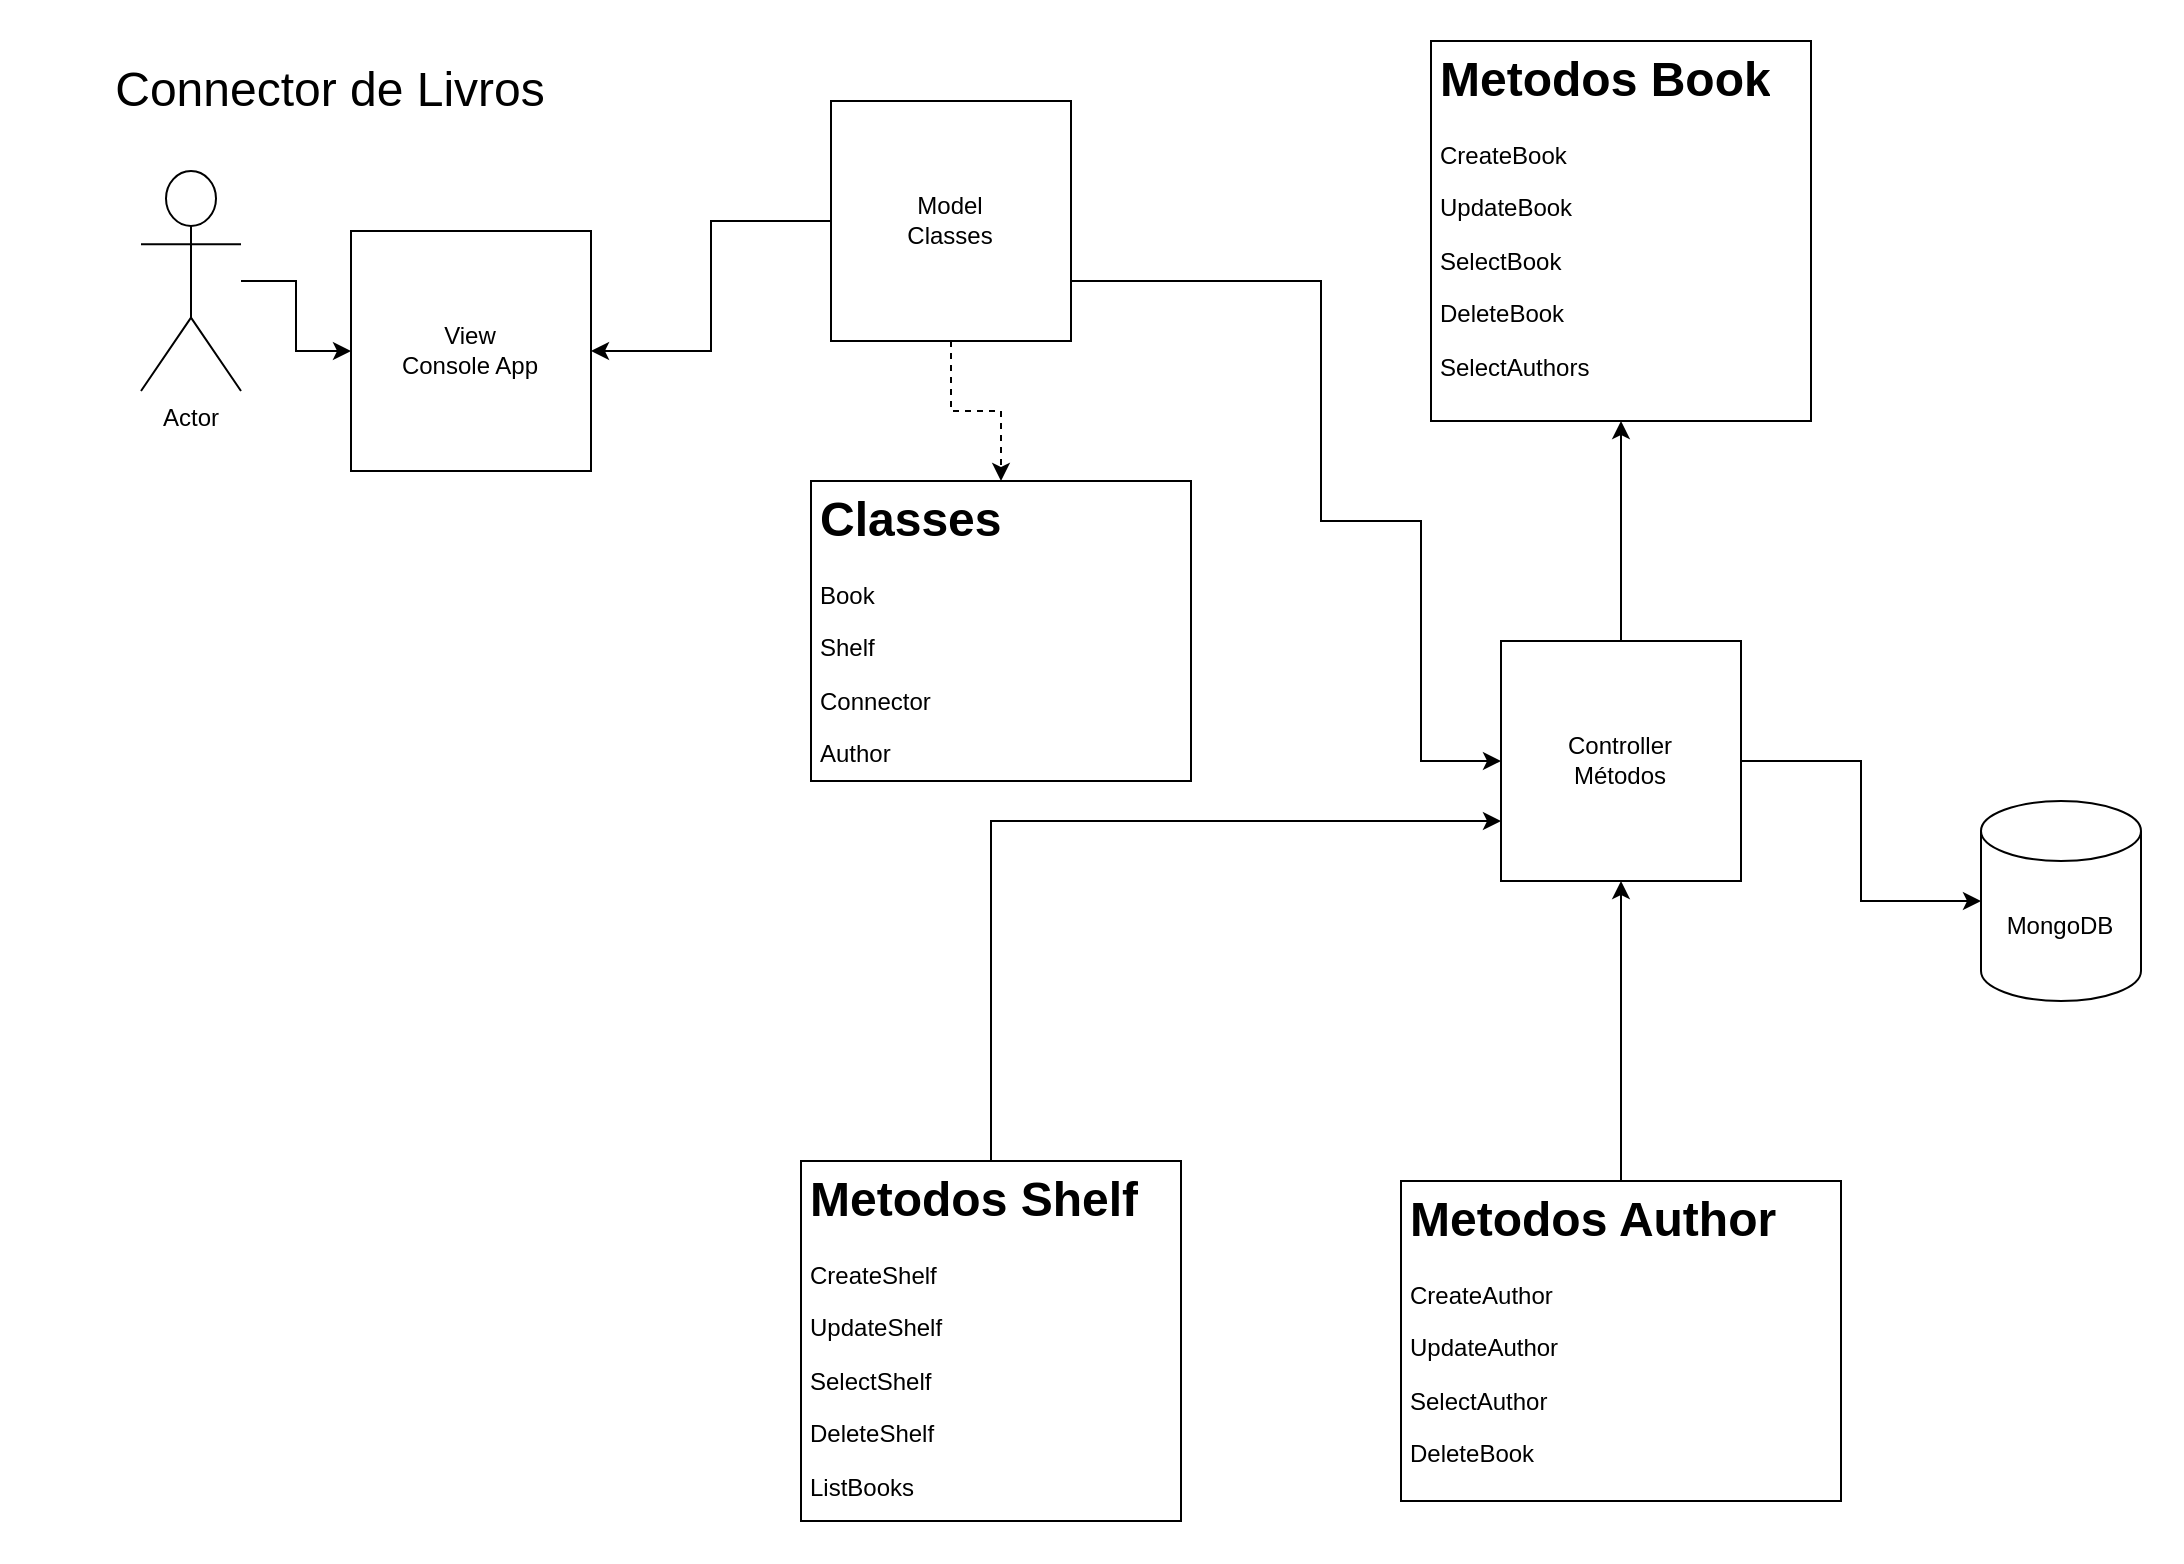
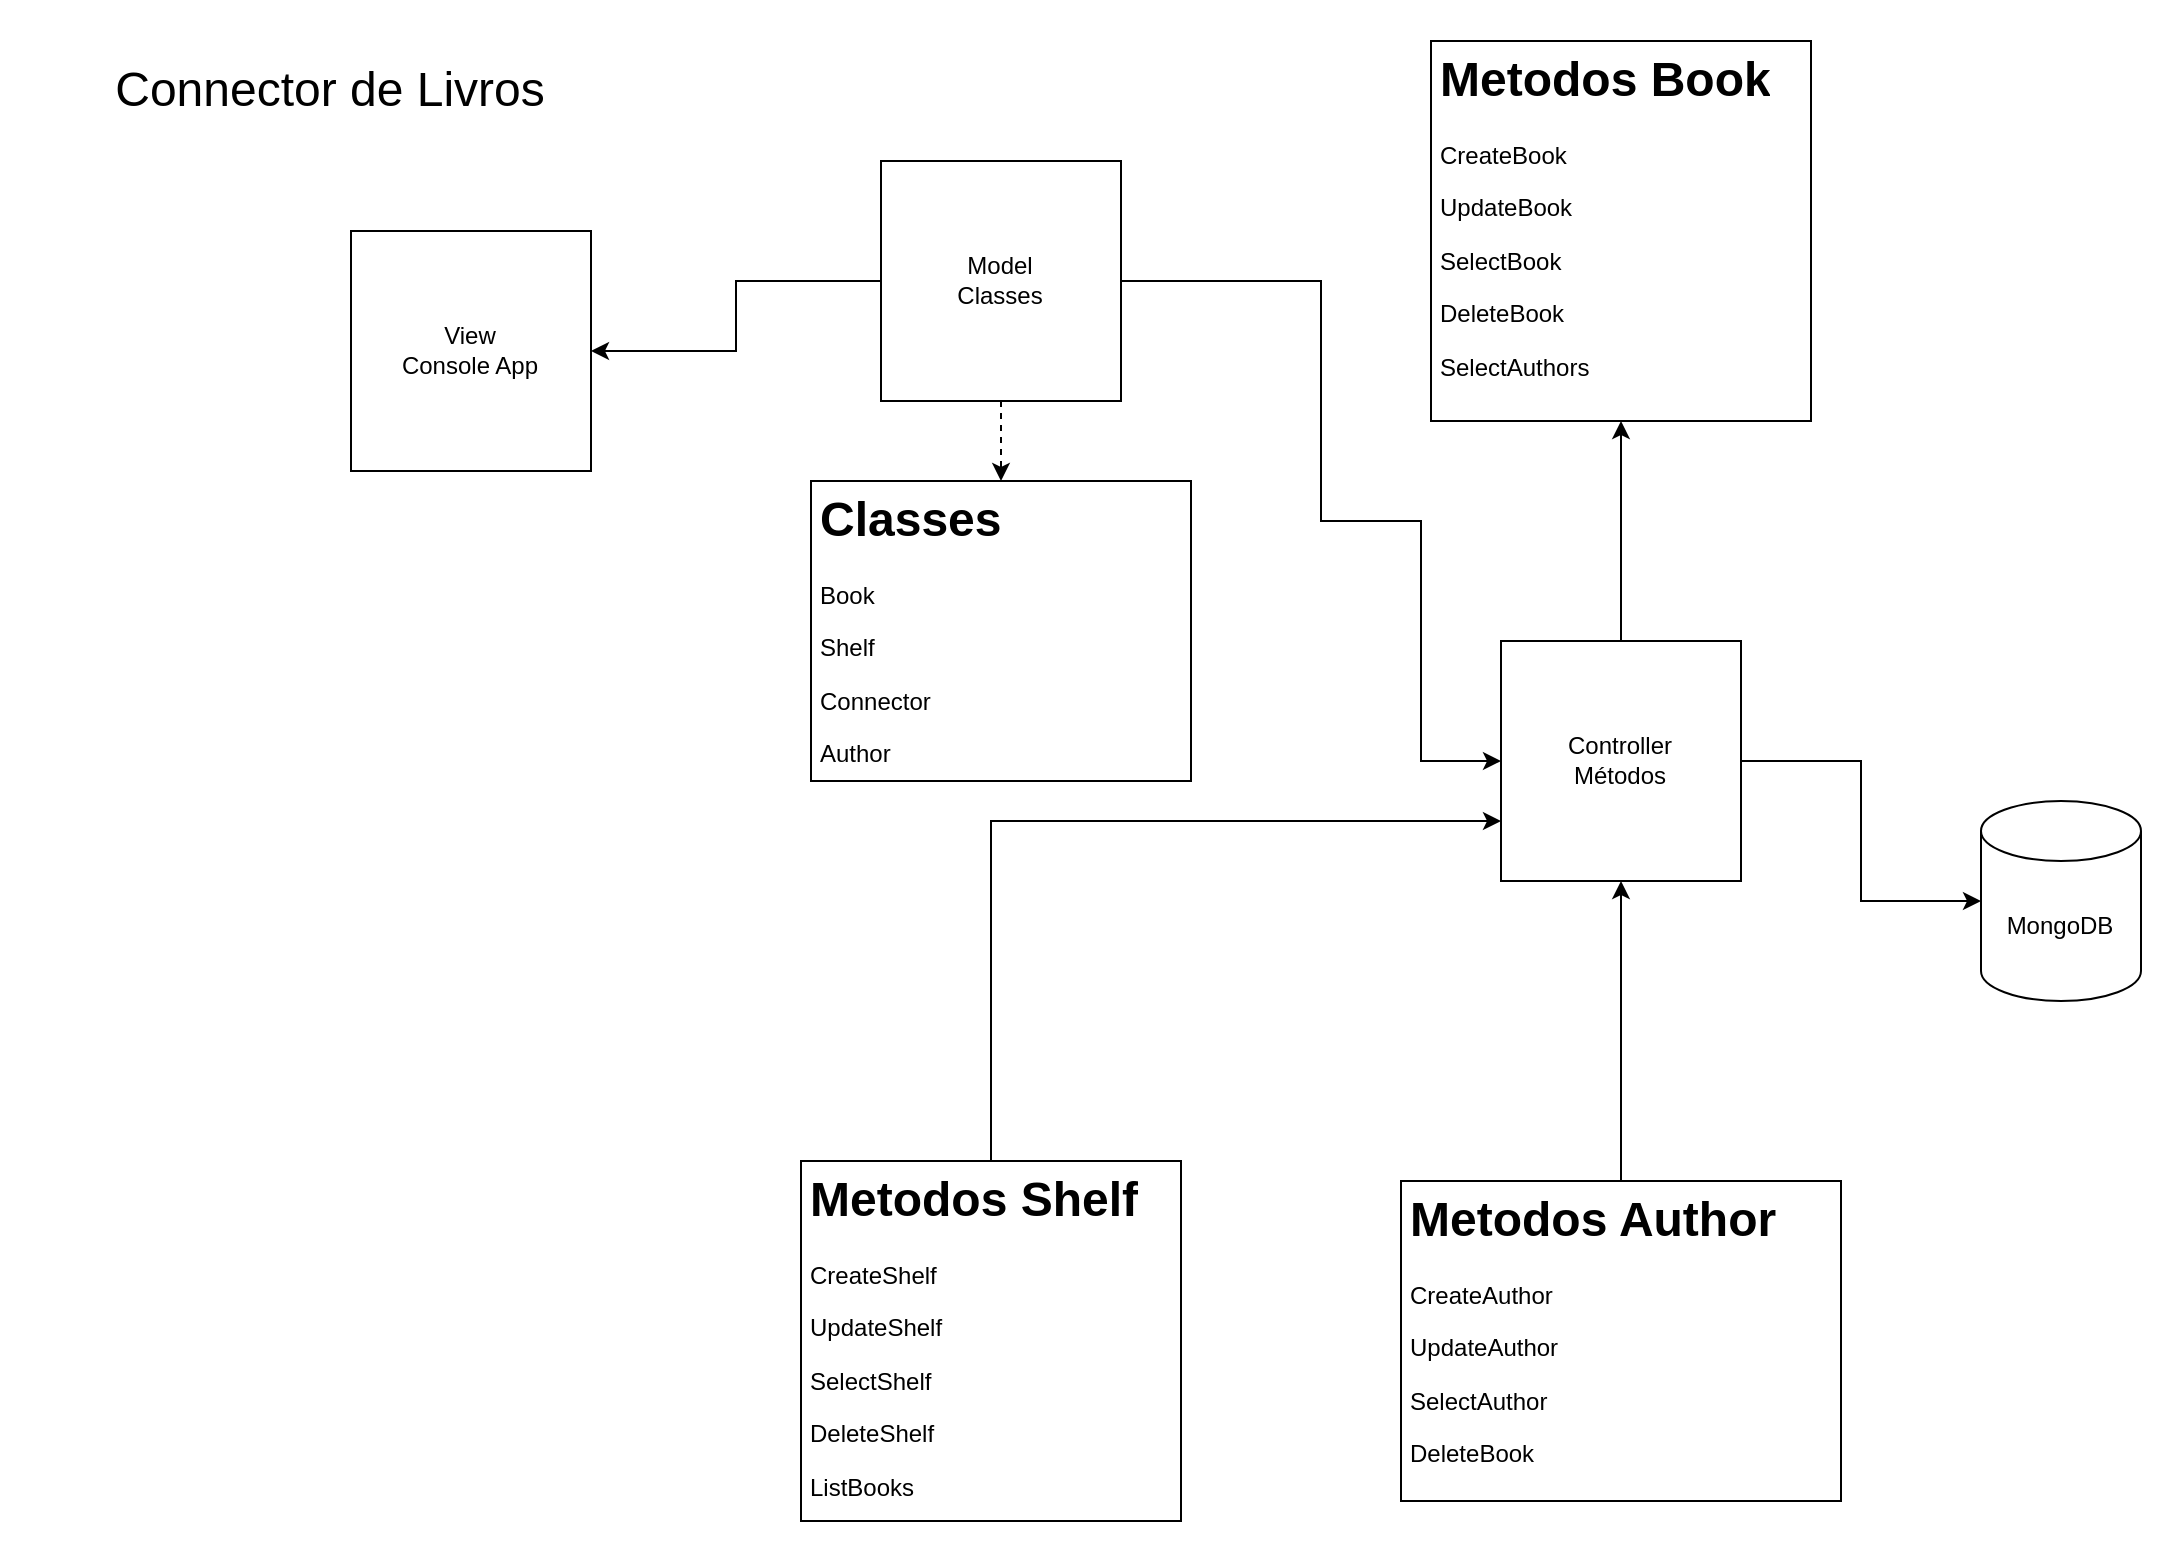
node "Model Classes": moved (951, 221) -> (1001, 281)
node "Actor": removed
edge "Actor" -> "View Console App": removed
